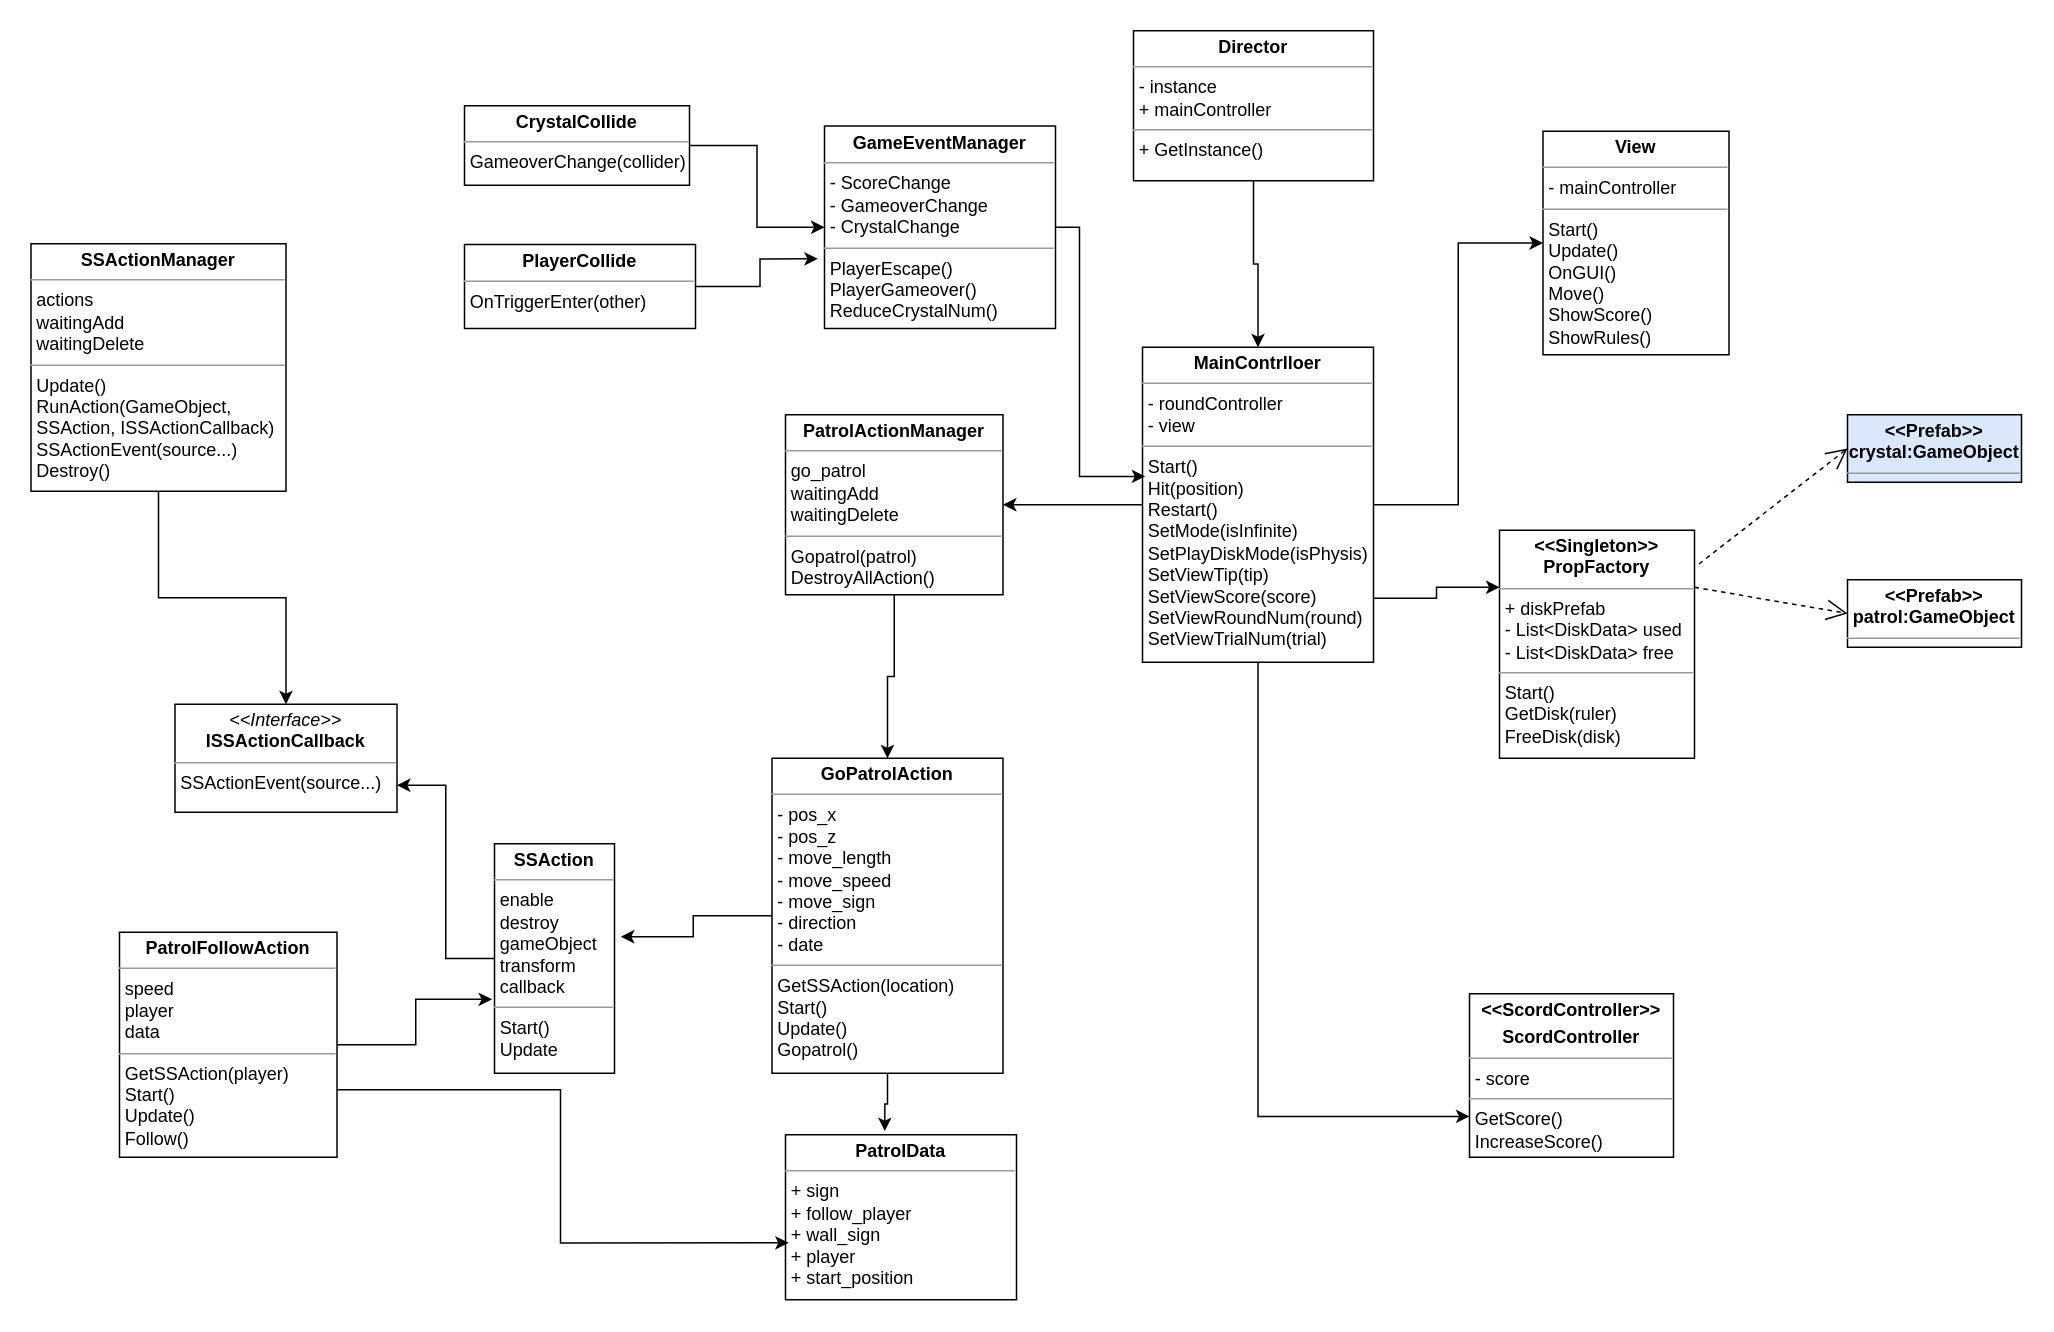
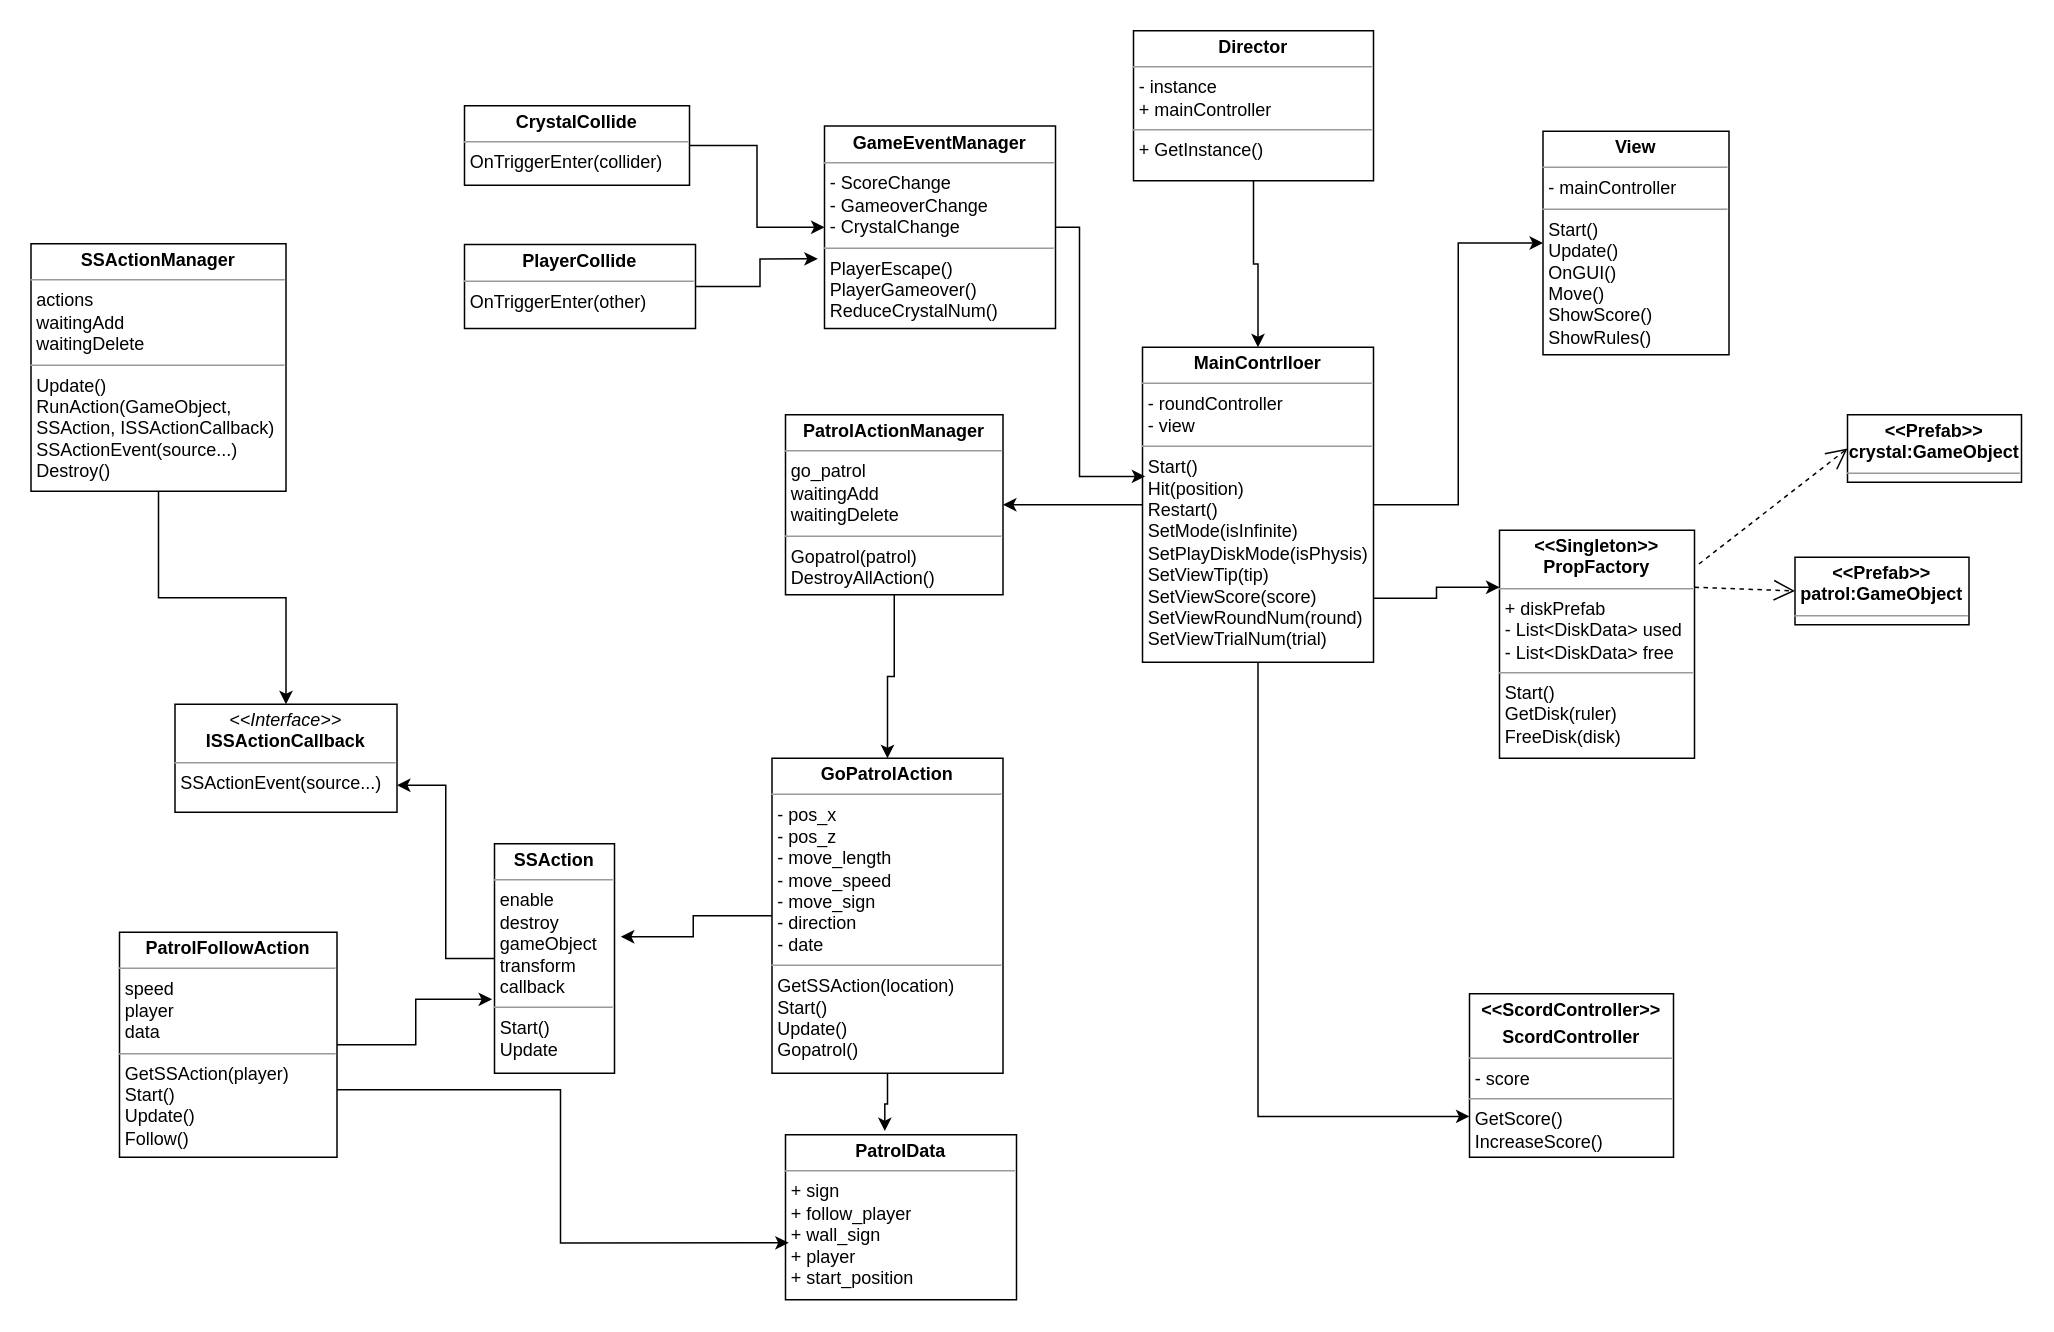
node "CrystalCollide GameoverChange(collider)": label "CrystalCollide GameoverChange(collider)" -> "CrystalCollide OnTriggerEnter(collider)"
node "<<Prefab>> crystal:GameObject": fillcolor #dae8fc -> #ffffff
node "<<Prefab>> patrol:GameObject": moved (1934, 614) -> (1882, 591)
